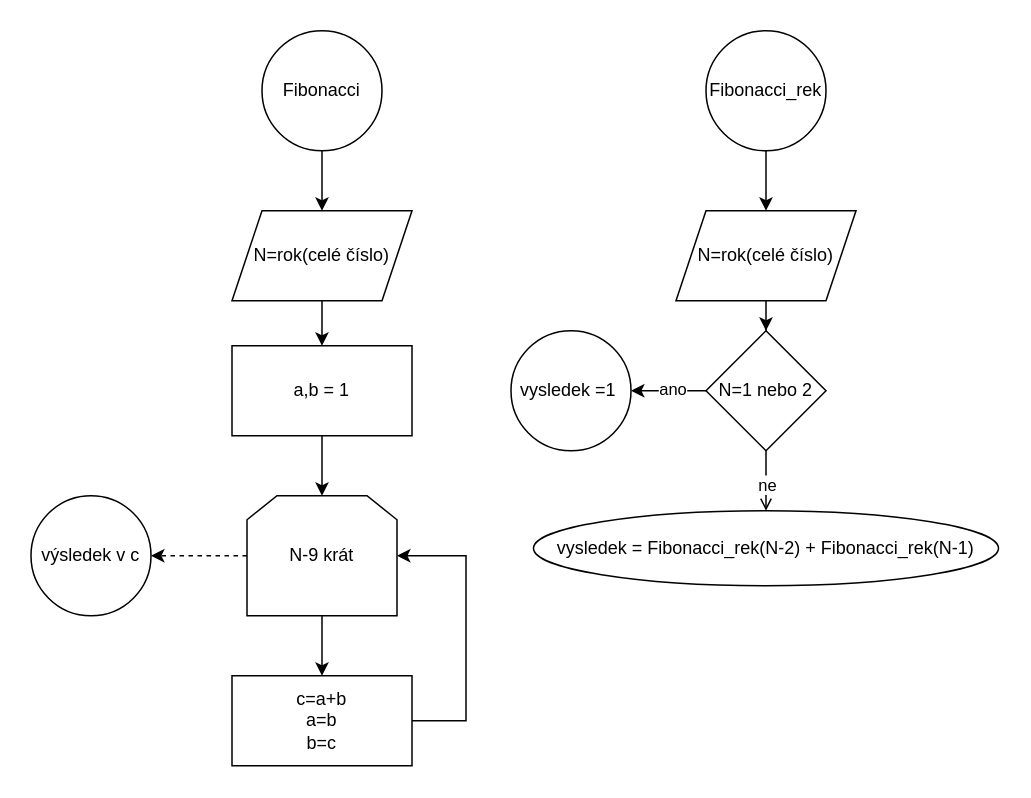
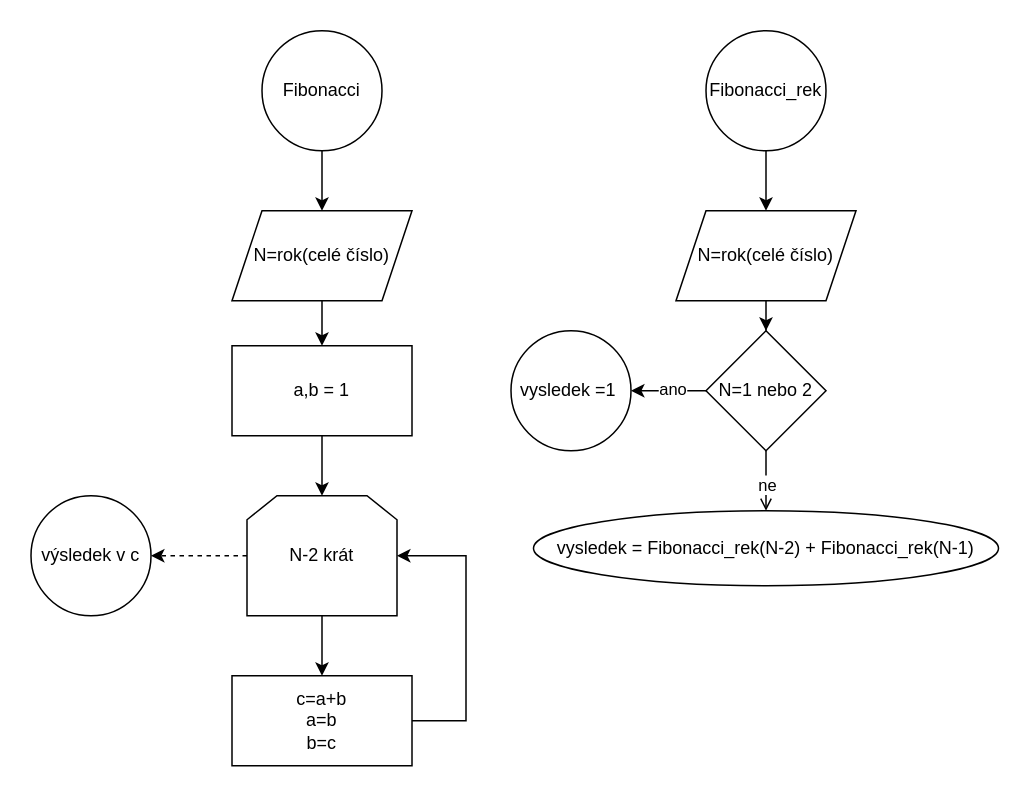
node "N-9 krát": label "N-9 krát" -> "N-2 krát"
